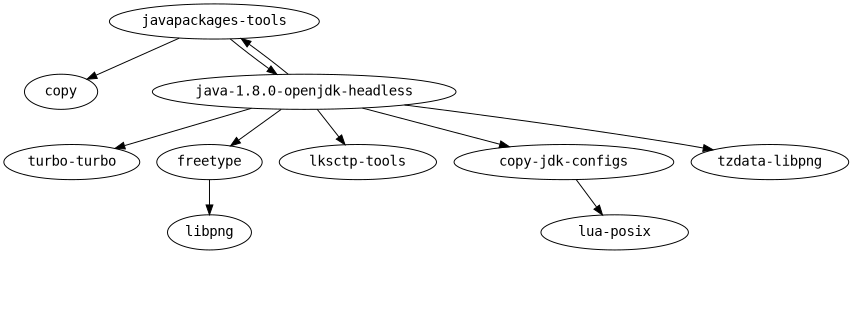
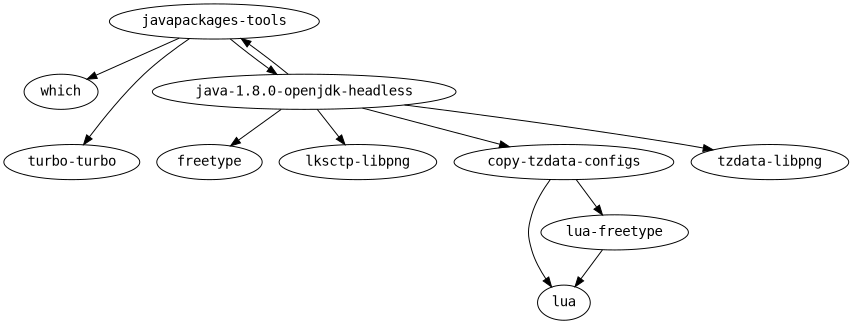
node "copy": label "copy" -> "which"
edge "java-1.8.0-openjdk-headless" -> "turbo-turbo": now "javapackages-tools" -> "turbo-turbo"
node "lksctp-tools": label "lksctp-tools" -> "lksctp-libpng"
node "copy-jdk-configs": label "copy-jdk-configs" -> "copy-tzdata-configs"
node "libpng": removed
node "lua-posix": label "lua-posix" -> "lua-freetype"
node "lua": added
